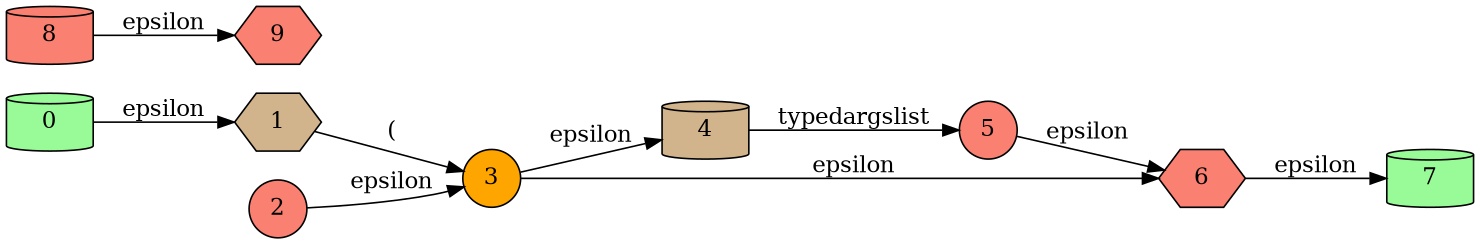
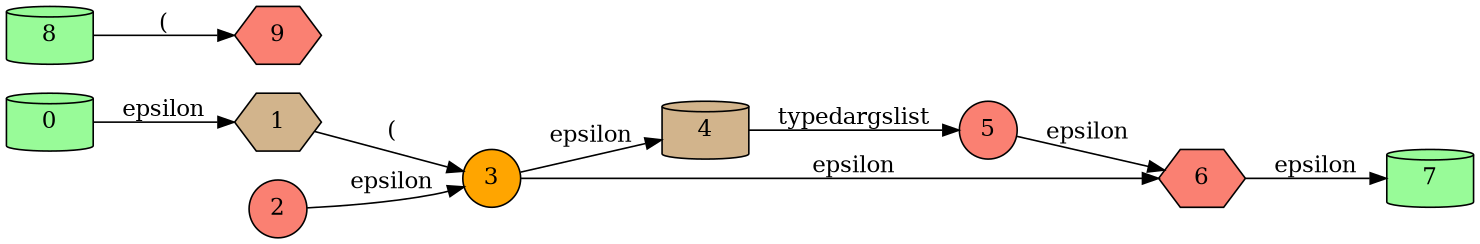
edge "8" -> "9": label "epsilon" -> "("
node "8": fillcolor salmon -> palegreen
